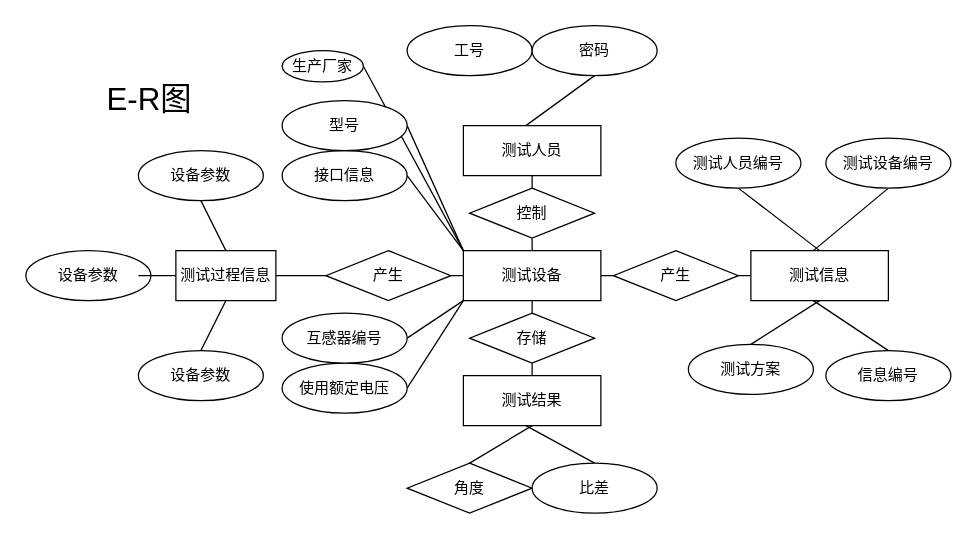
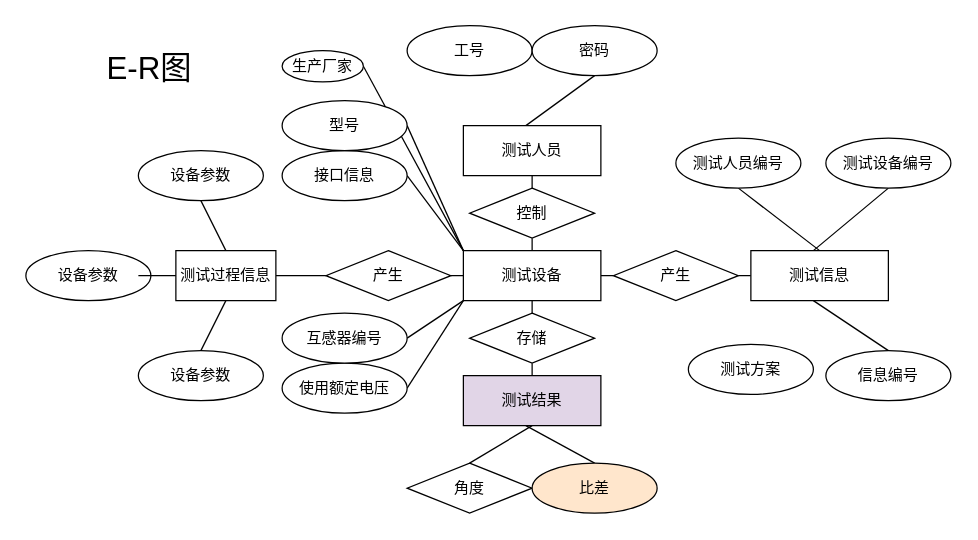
node "E-R图": moved (149, 98) -> (149, 66)
edge "测试信息" -- "测试方案": removed
node "测试结果": fillcolor #ffffff -> #e1d5e7
node "比差": fillcolor #ffffff -> #ffe6cc
